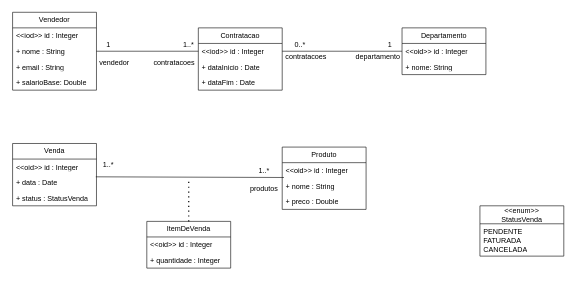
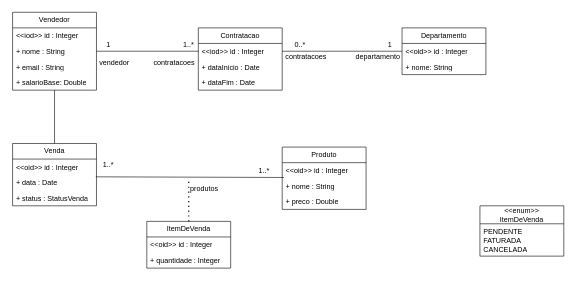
edge "+ salarioBase: Double" -- "Venda": added
node "produtos": moved (264, 189) -> (204, 189)
node "<<enum>> StatusVenda": label "<<enum>> StatusVenda" -> "<<enum>> ItemDeVenda"
